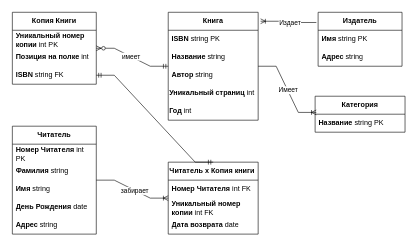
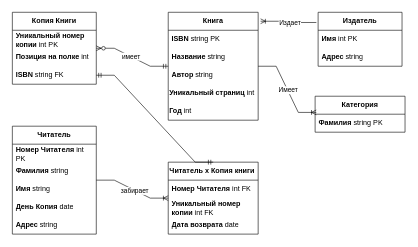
node "Имя string PK": label "Имя string PK" -> "Имя int PK"
node "Название string PK": label "Название string PK" -> "Фамилия string PK"
node "День Рождения date": label "День Рождения date" -> "День Копия date"
